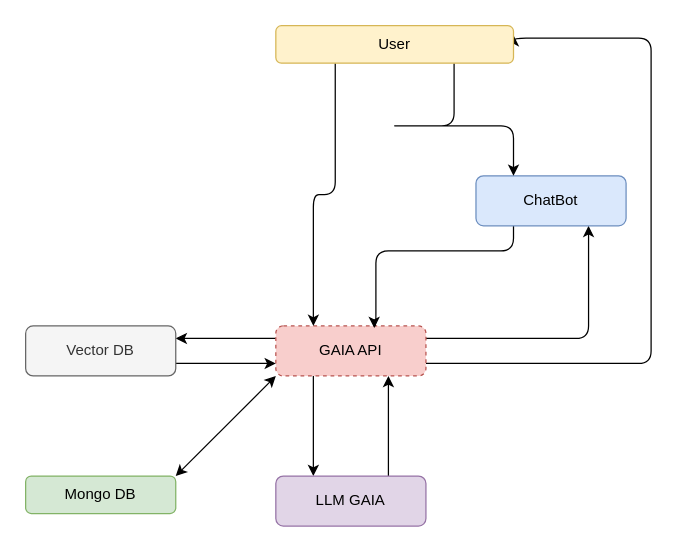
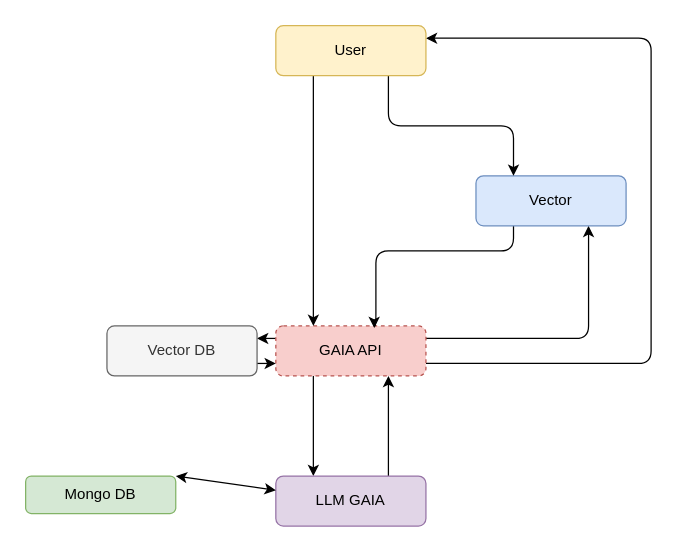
node "User": size 238x38 -> 150x50
node "ChatBot": label "ChatBot" -> "Vector"
node "Vector DB": moved (101, 351) -> (182, 351)
edge "GAIA API" -- "Mongo DB": now "LLM GAIA" -- "Mongo DB"
